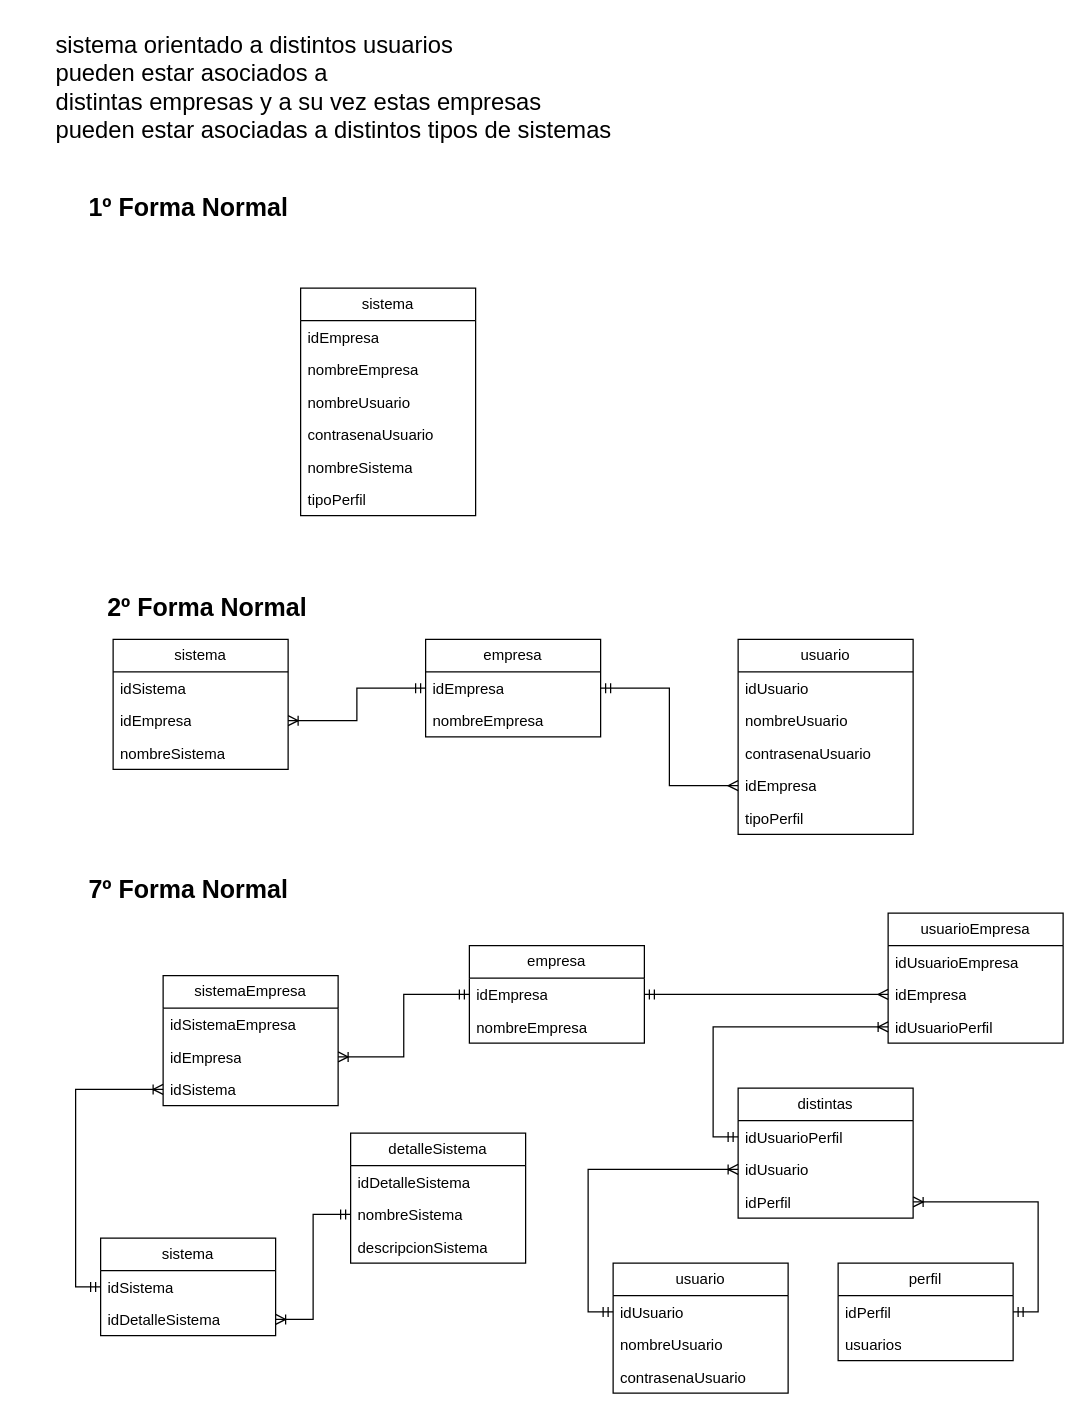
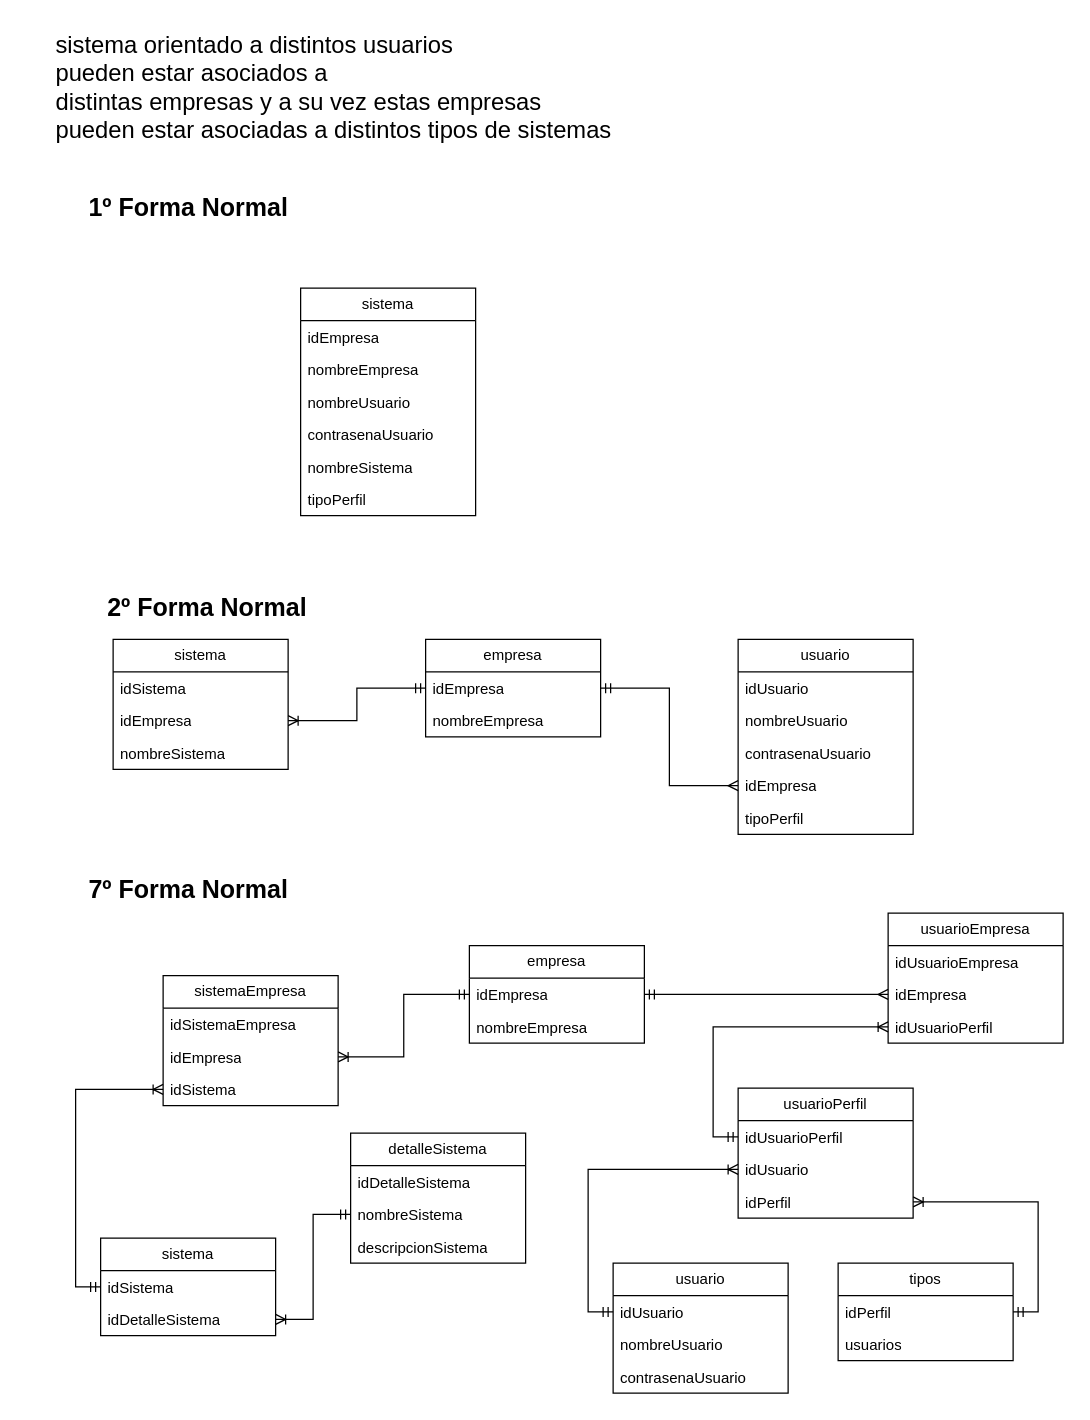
node "distintas": label "distintas" -> "usuarioPerfil"
node "perfil": label "perfil" -> "tipos"
